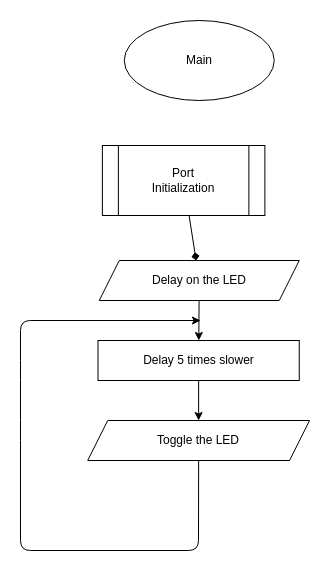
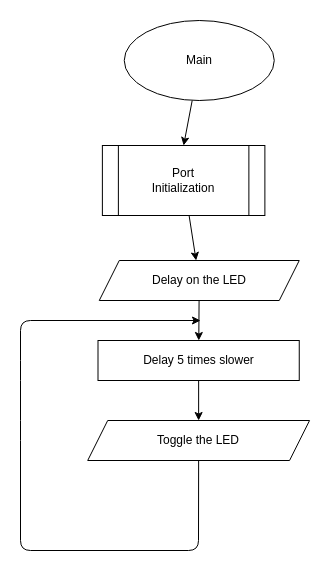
edge "Main" -> "Port Initialization": added
edge "Port Initialization" -> "Delay on the LED": arrowhead diamond -> classic
